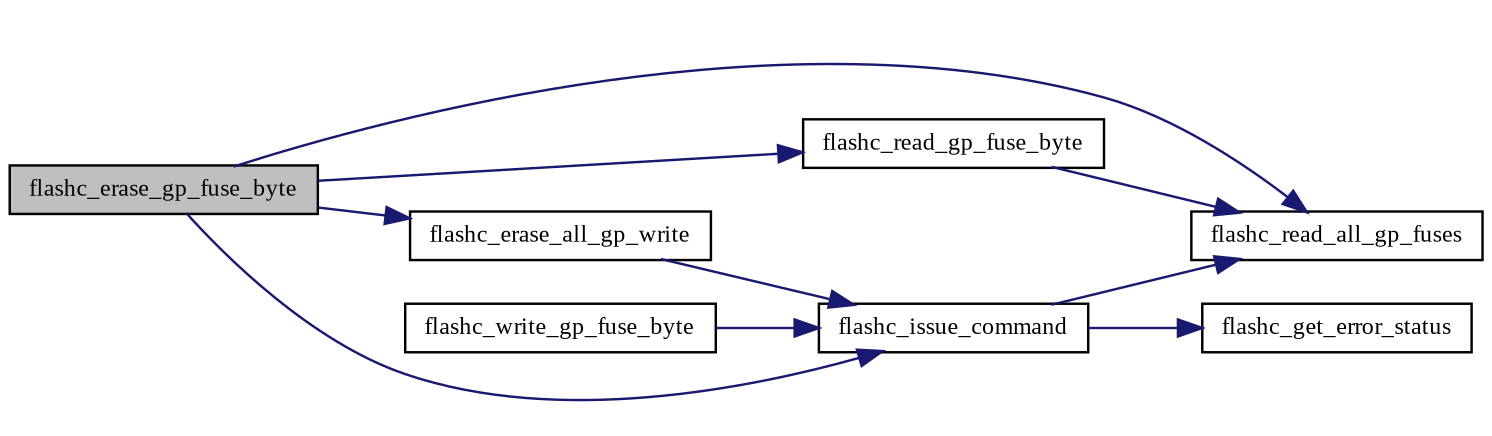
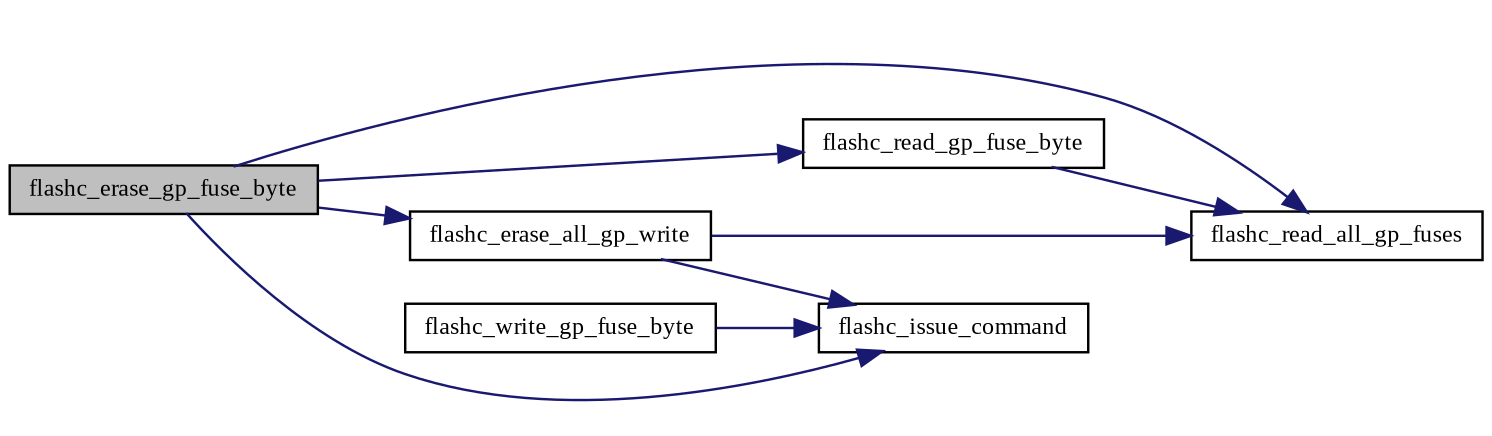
edge "flashc_issue_command" -> "flashc_read_all_gp_fuses": now "flashc_erase_all_gp_write" -> "flashc_read_all_gp_fuses"
node "flashc_get_error_status": removed
